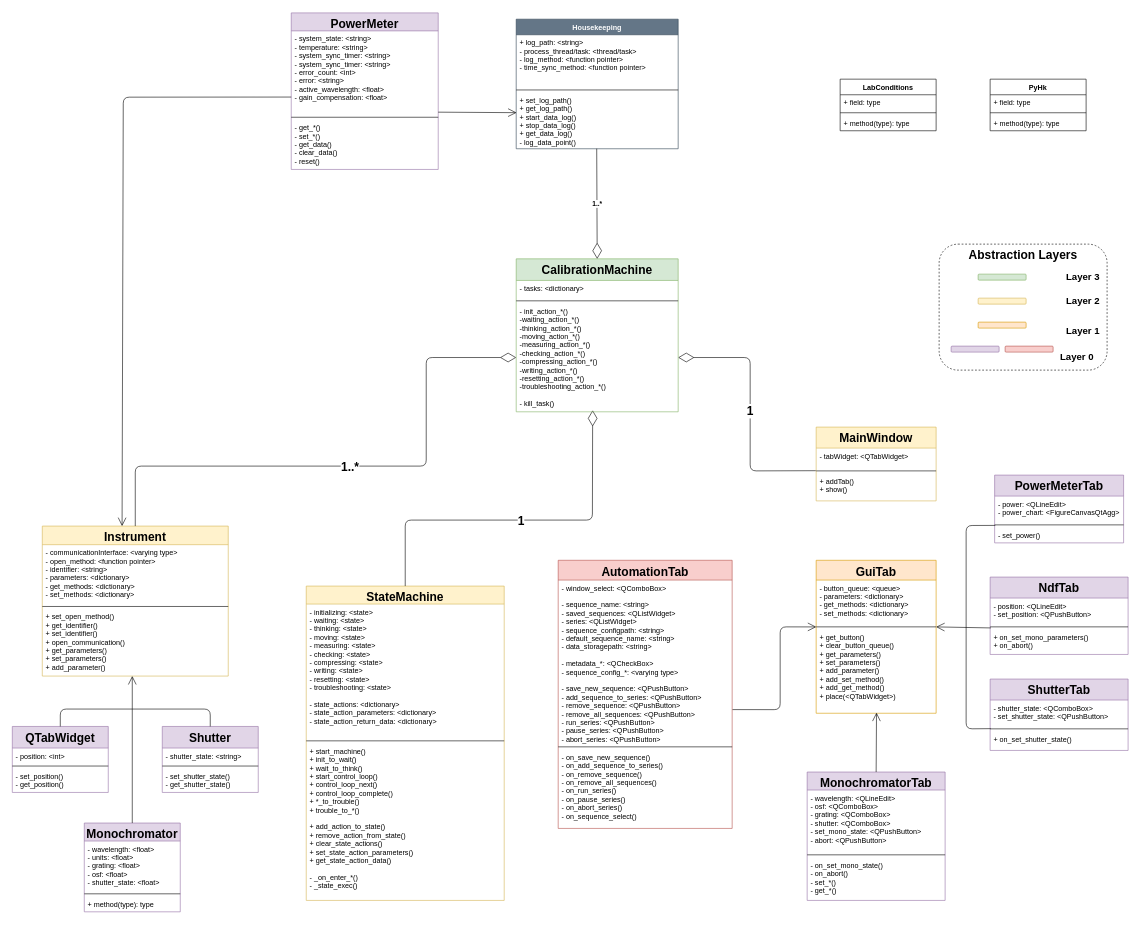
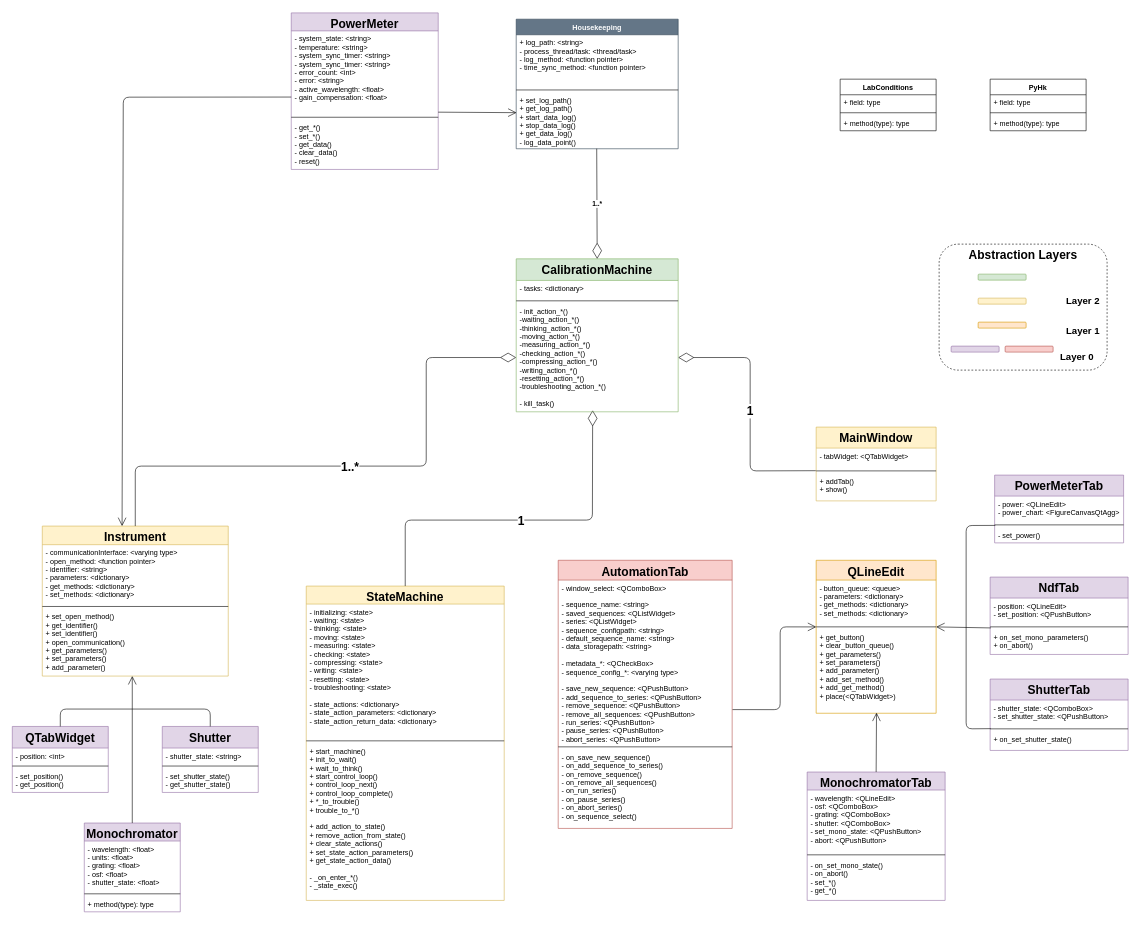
node "Layer 3": removed
node "GuiTab": label "GuiTab" -> "QLineEdit"
